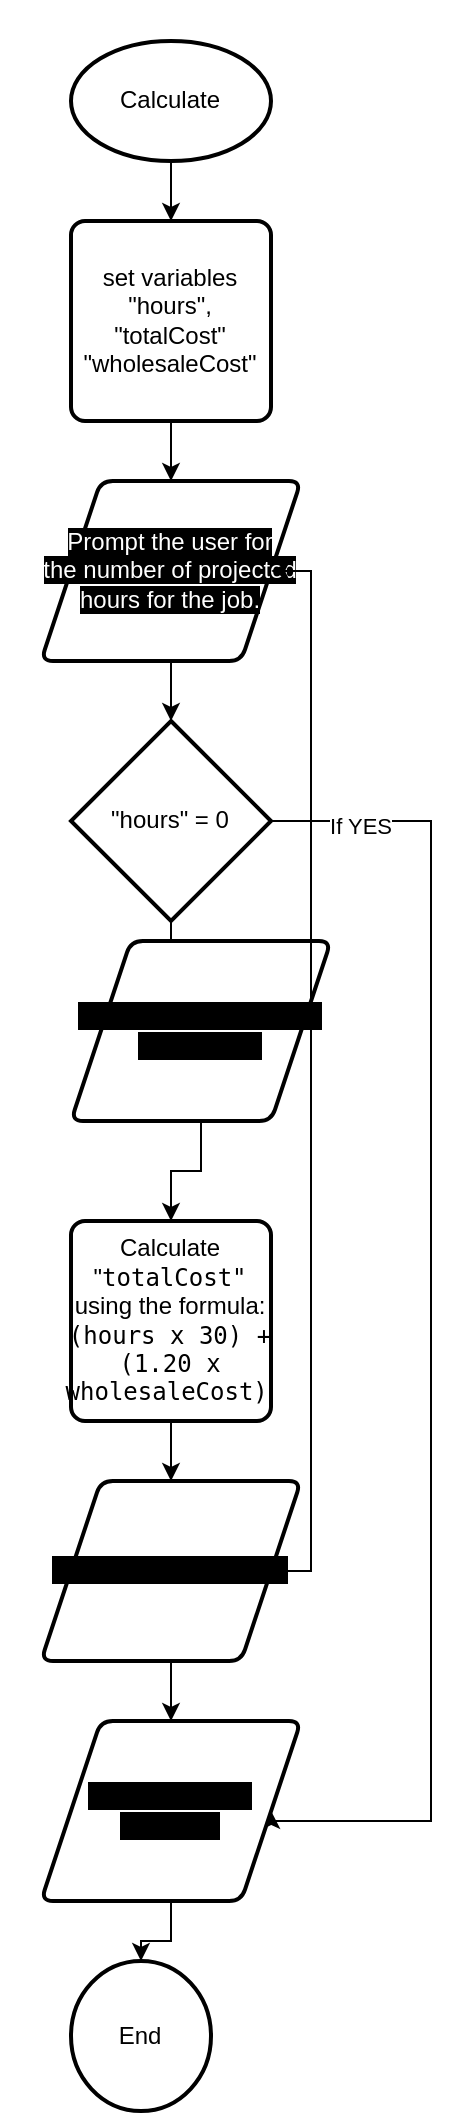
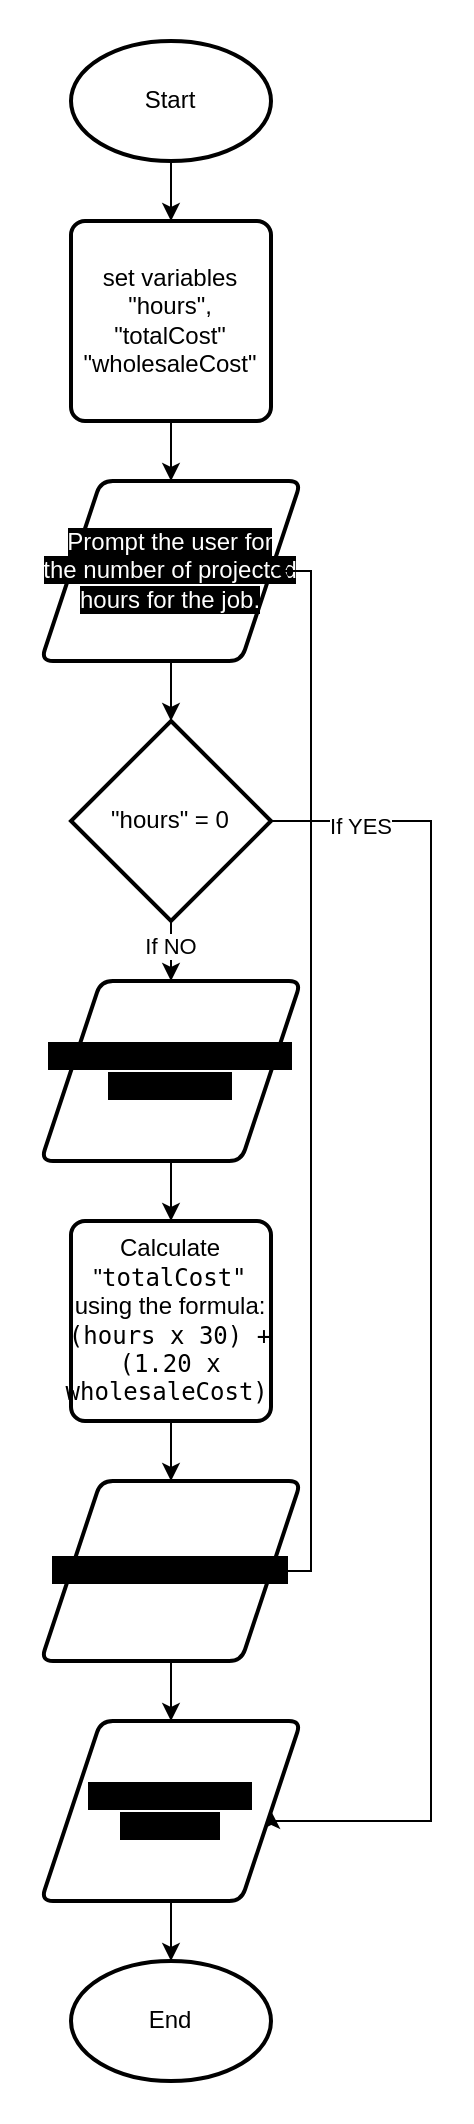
node "Calculate": label "Calculate" -> "Start"
node "Get the wholesale cost of materials": moved (201, 1031) -> (171, 1071)
node "End": size 140x150 -> 200x120
